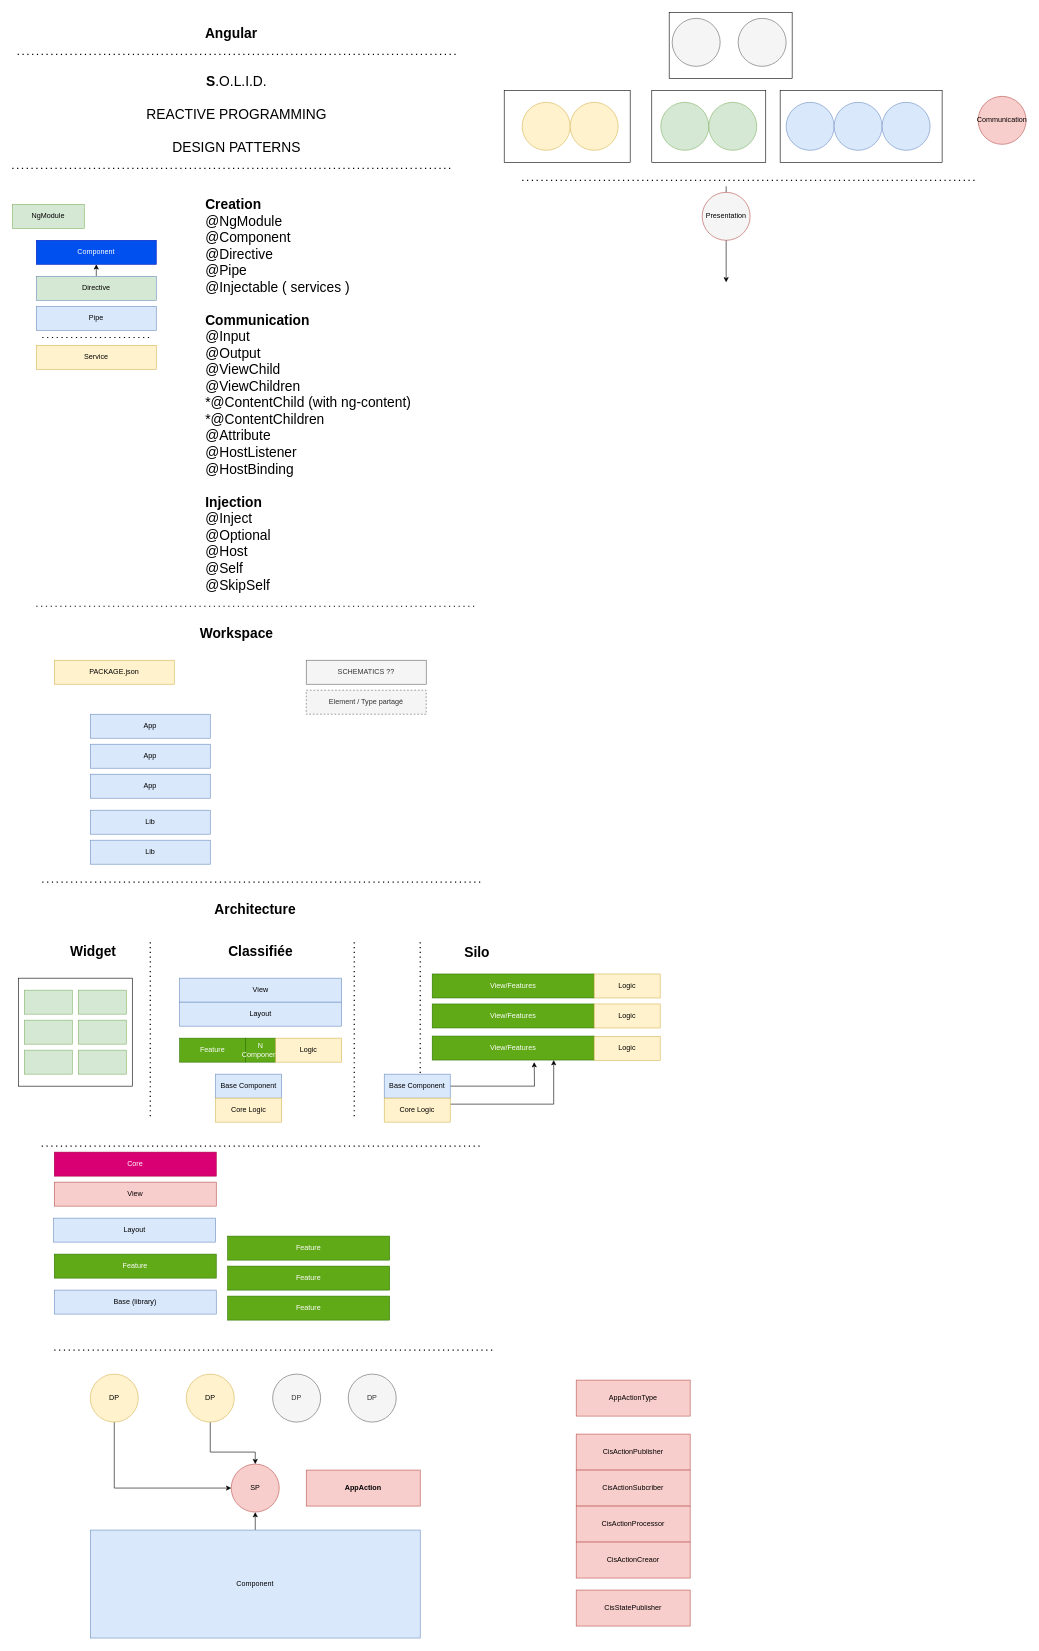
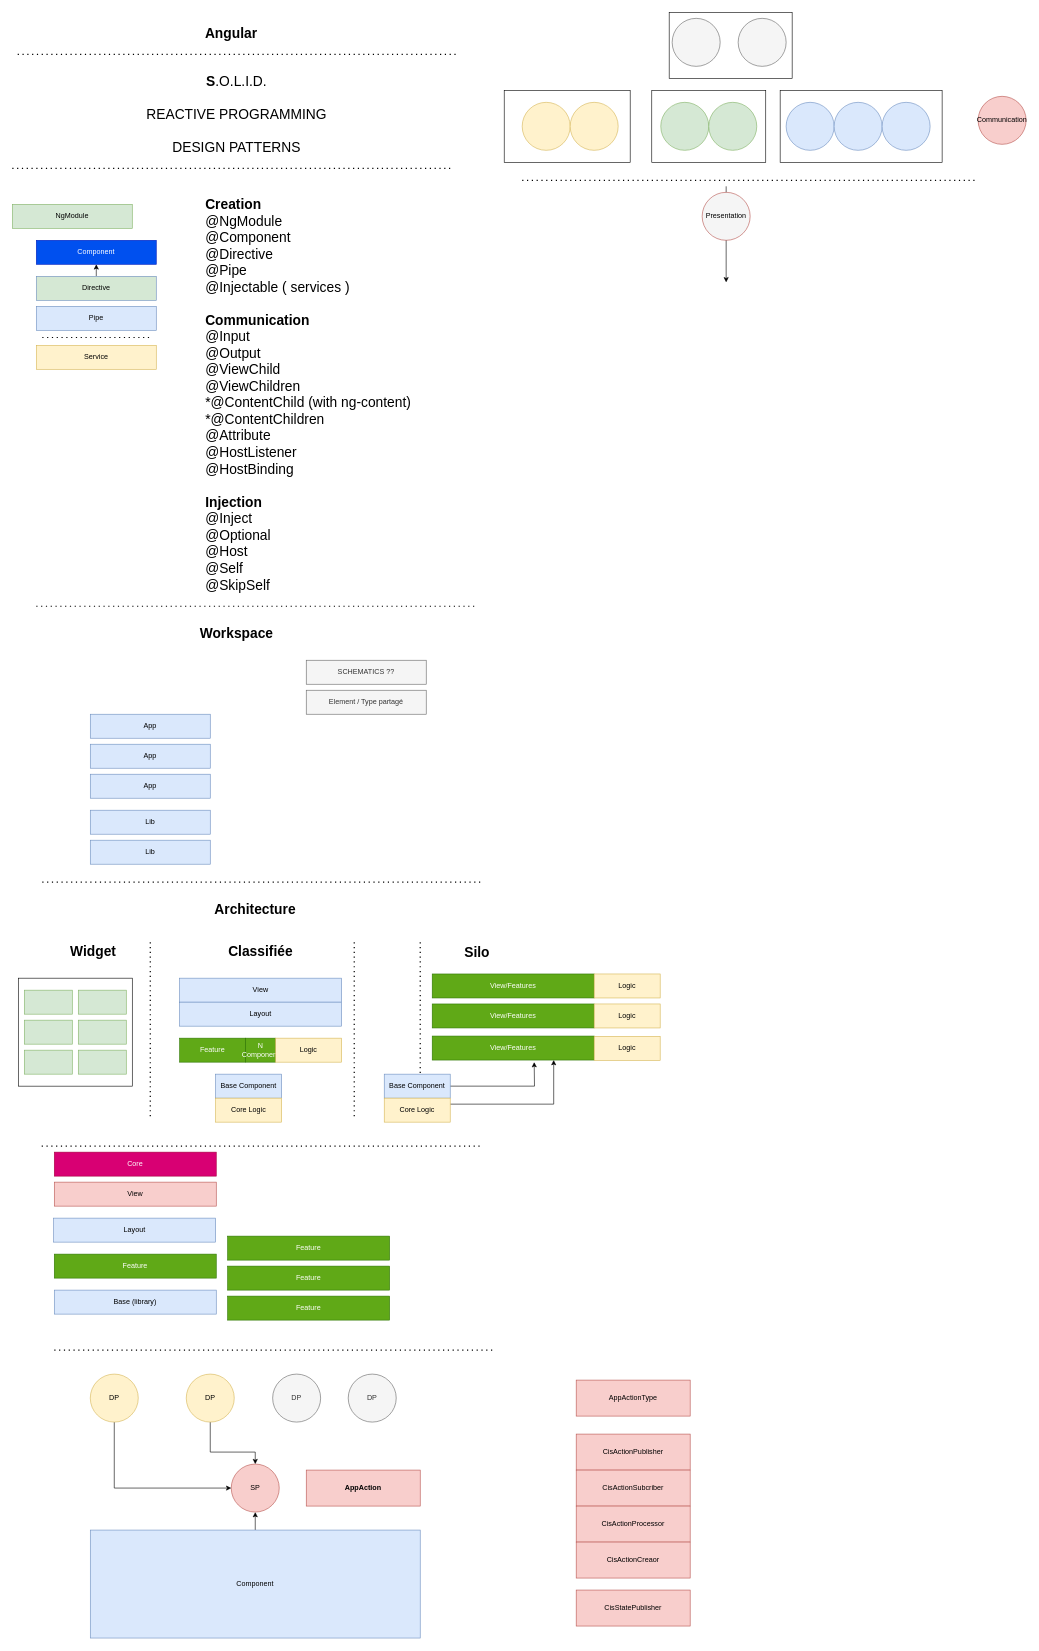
node "NgModule": size 72x24 -> 120x24
node "PACKAGE.json": removed
node "Element / Type partagé": style dashed -> solid
